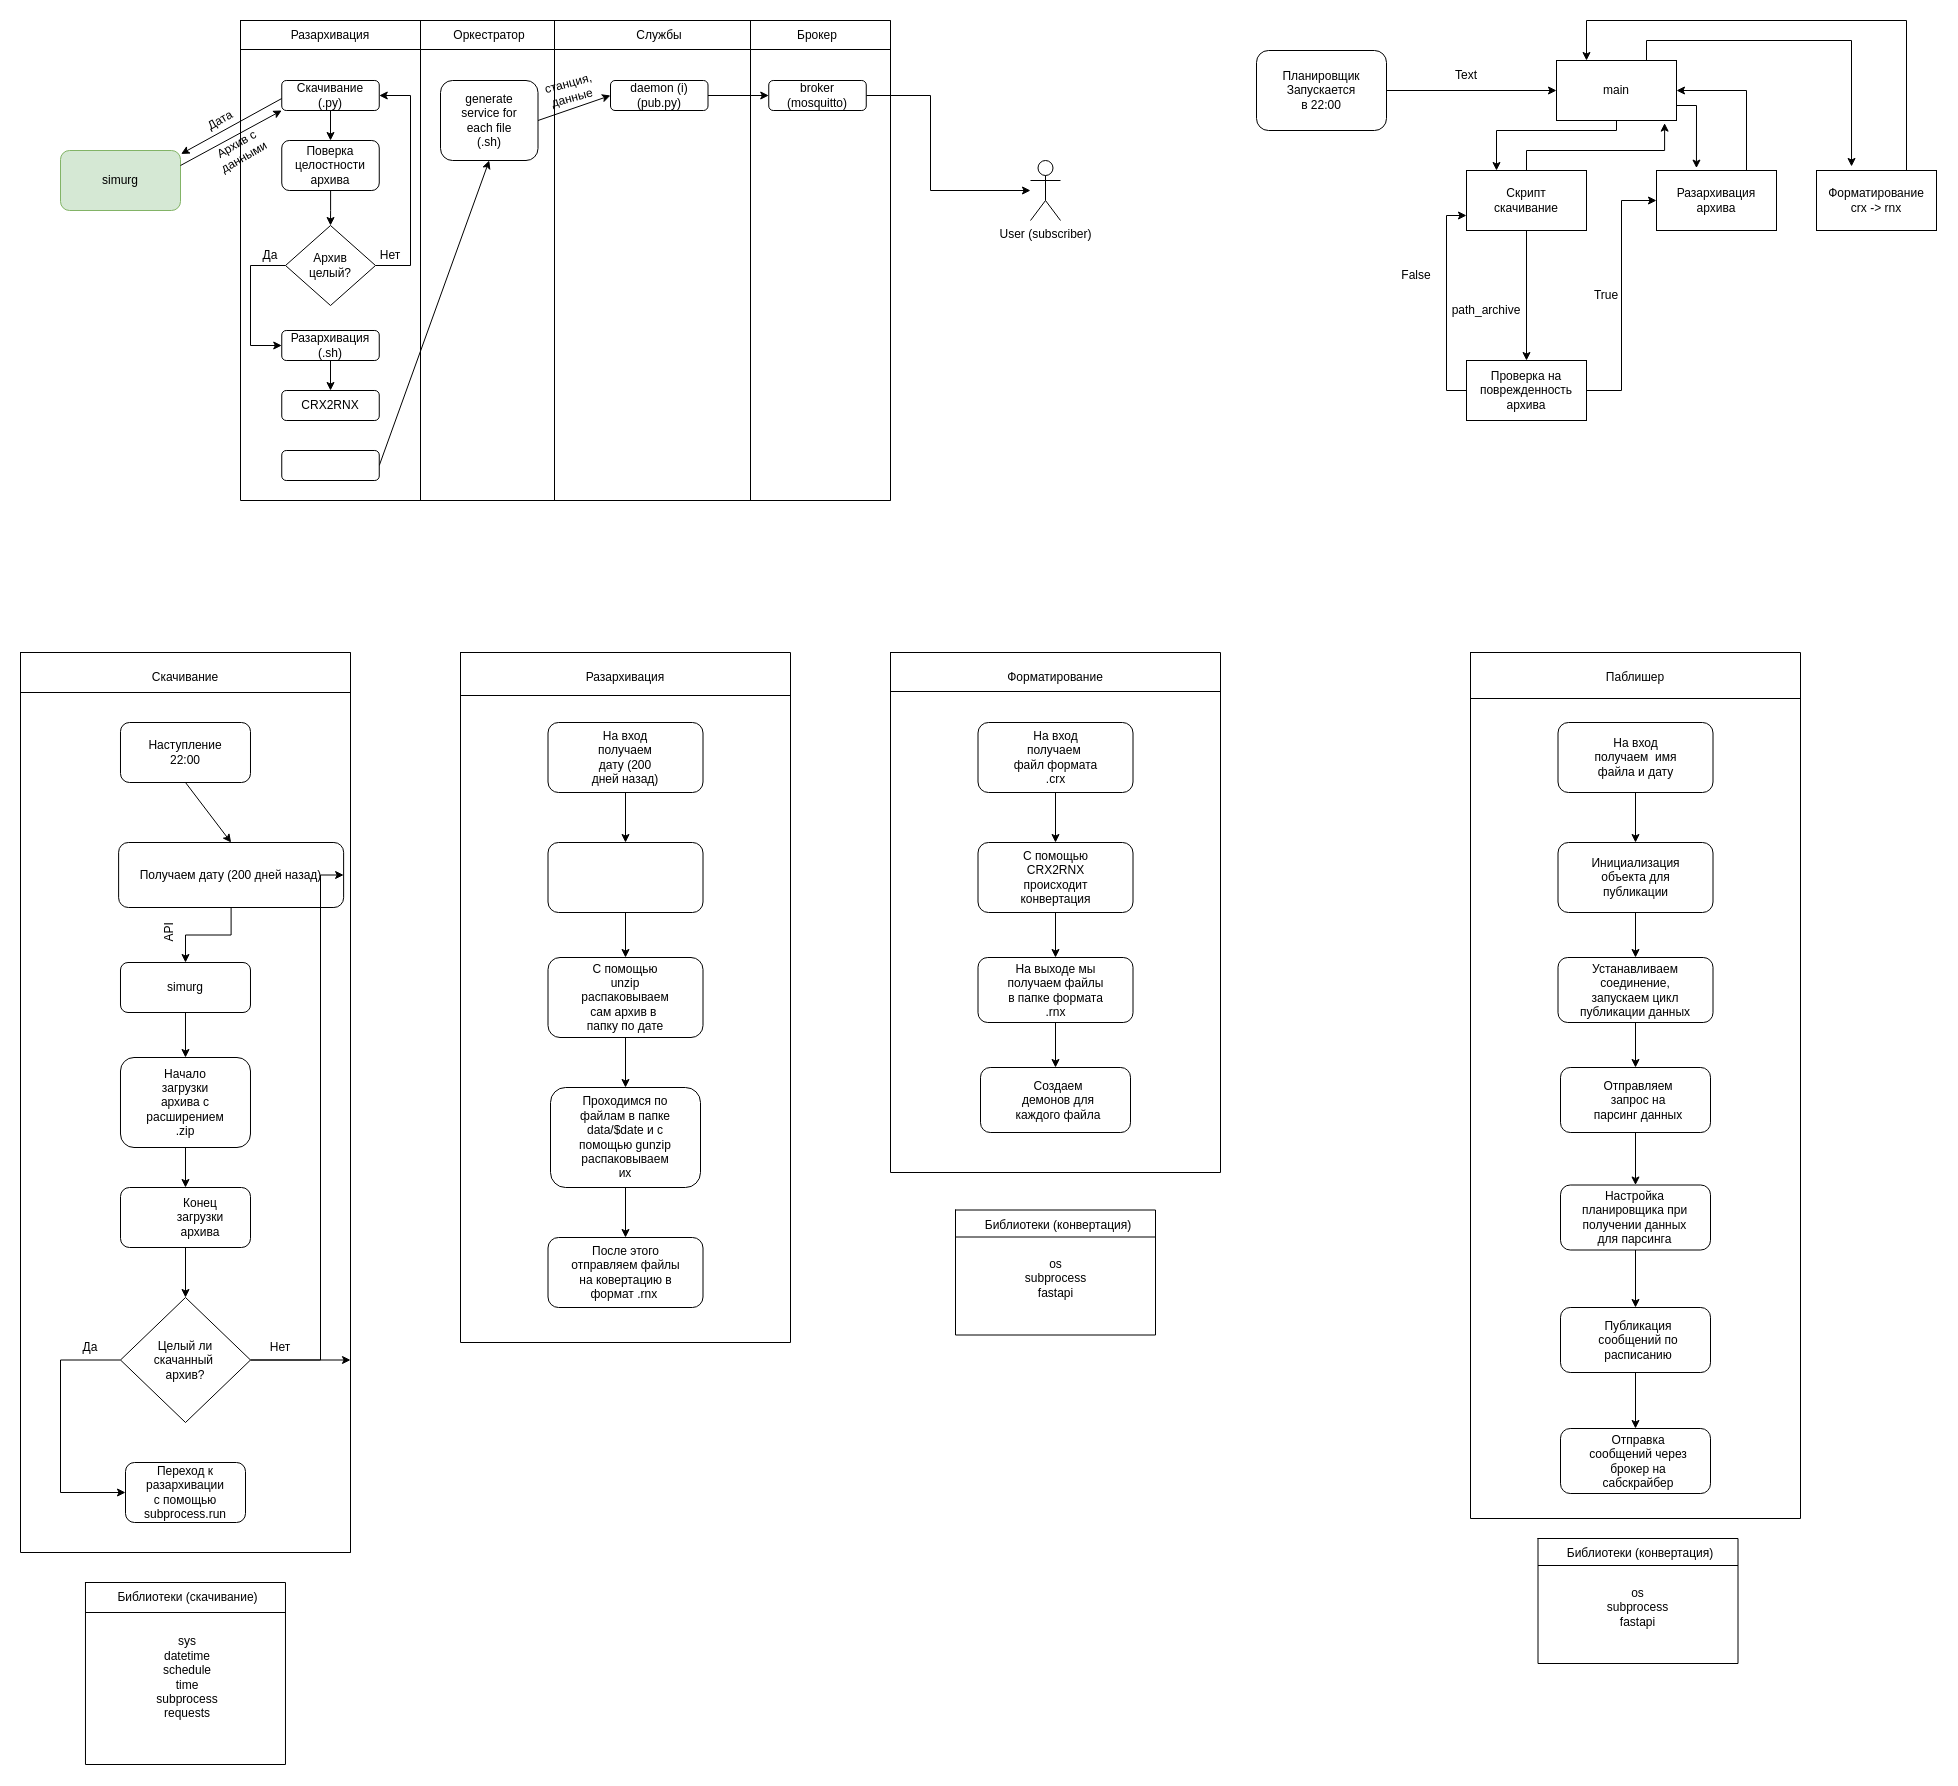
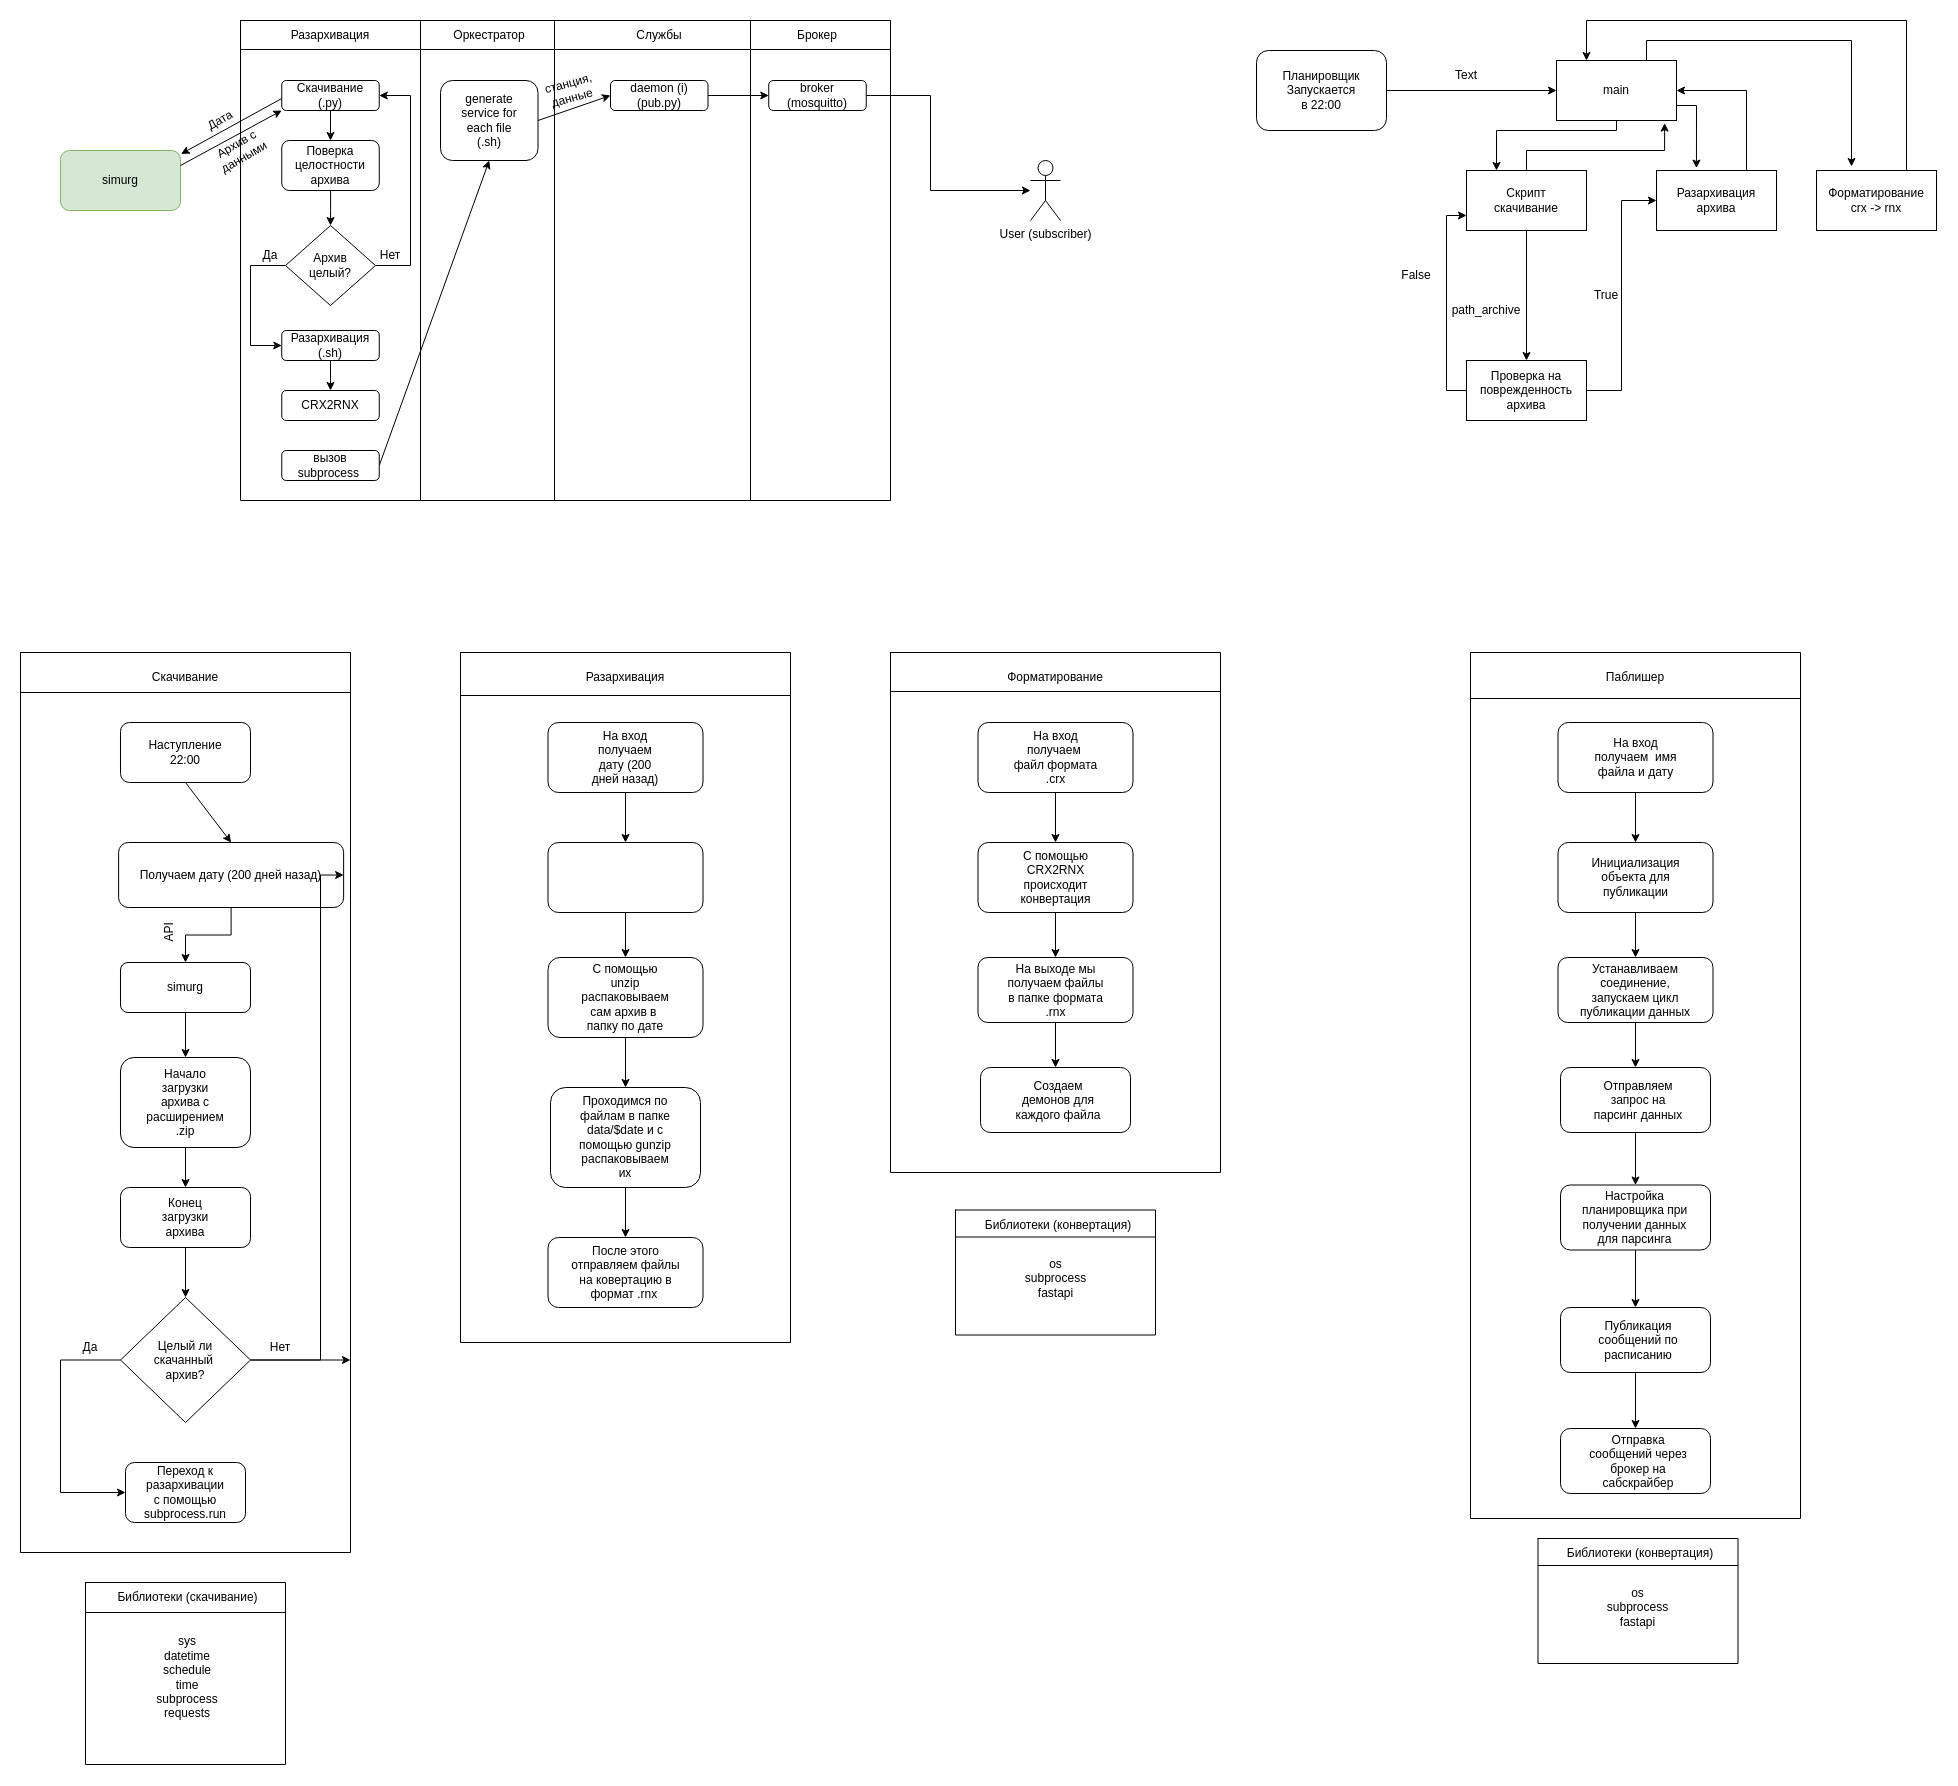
node "вызов subprocess": added
node "Конец загрузки архива": moved (200, 1218) -> (185, 1218)
